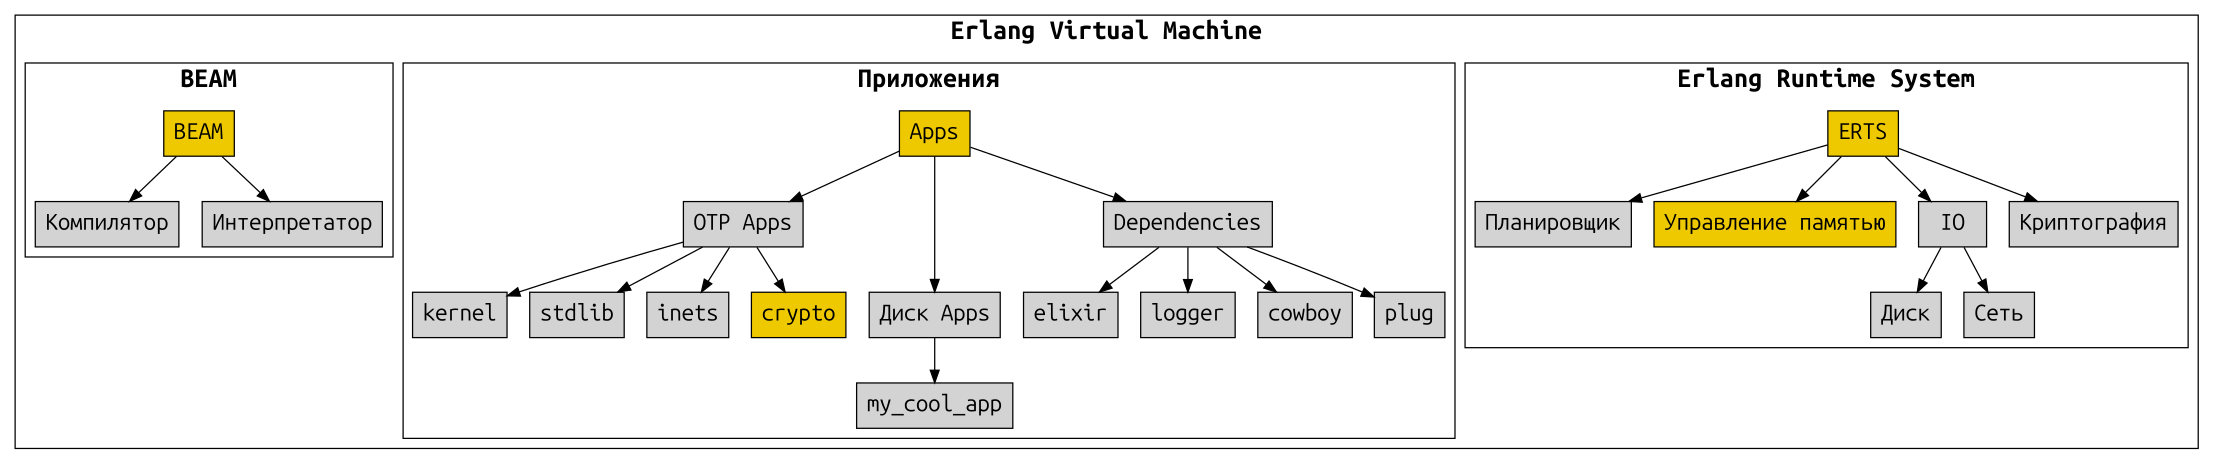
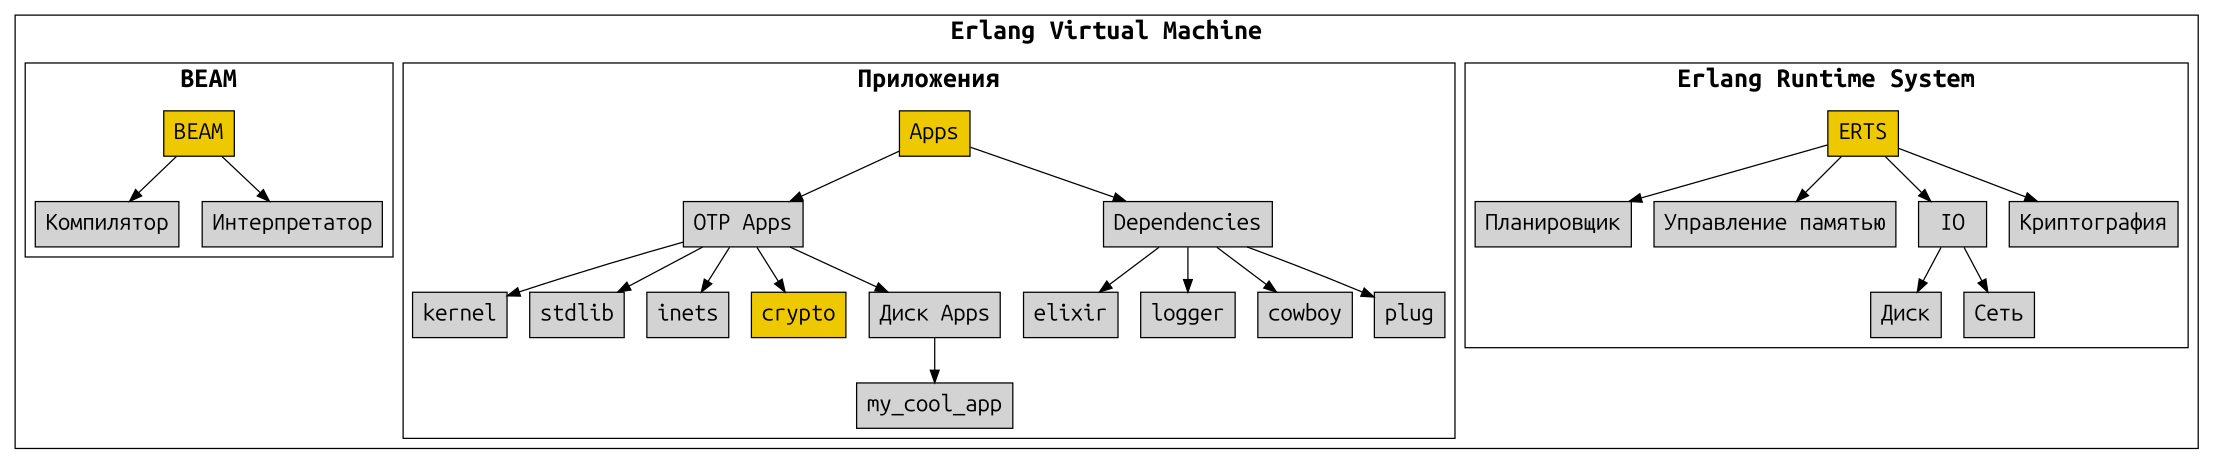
edge "Apps" -> "Диск Apps": now "OTP Apps" -> "Диск Apps"
node "Управление памятью": fillcolor gold2 -> lightgrey
